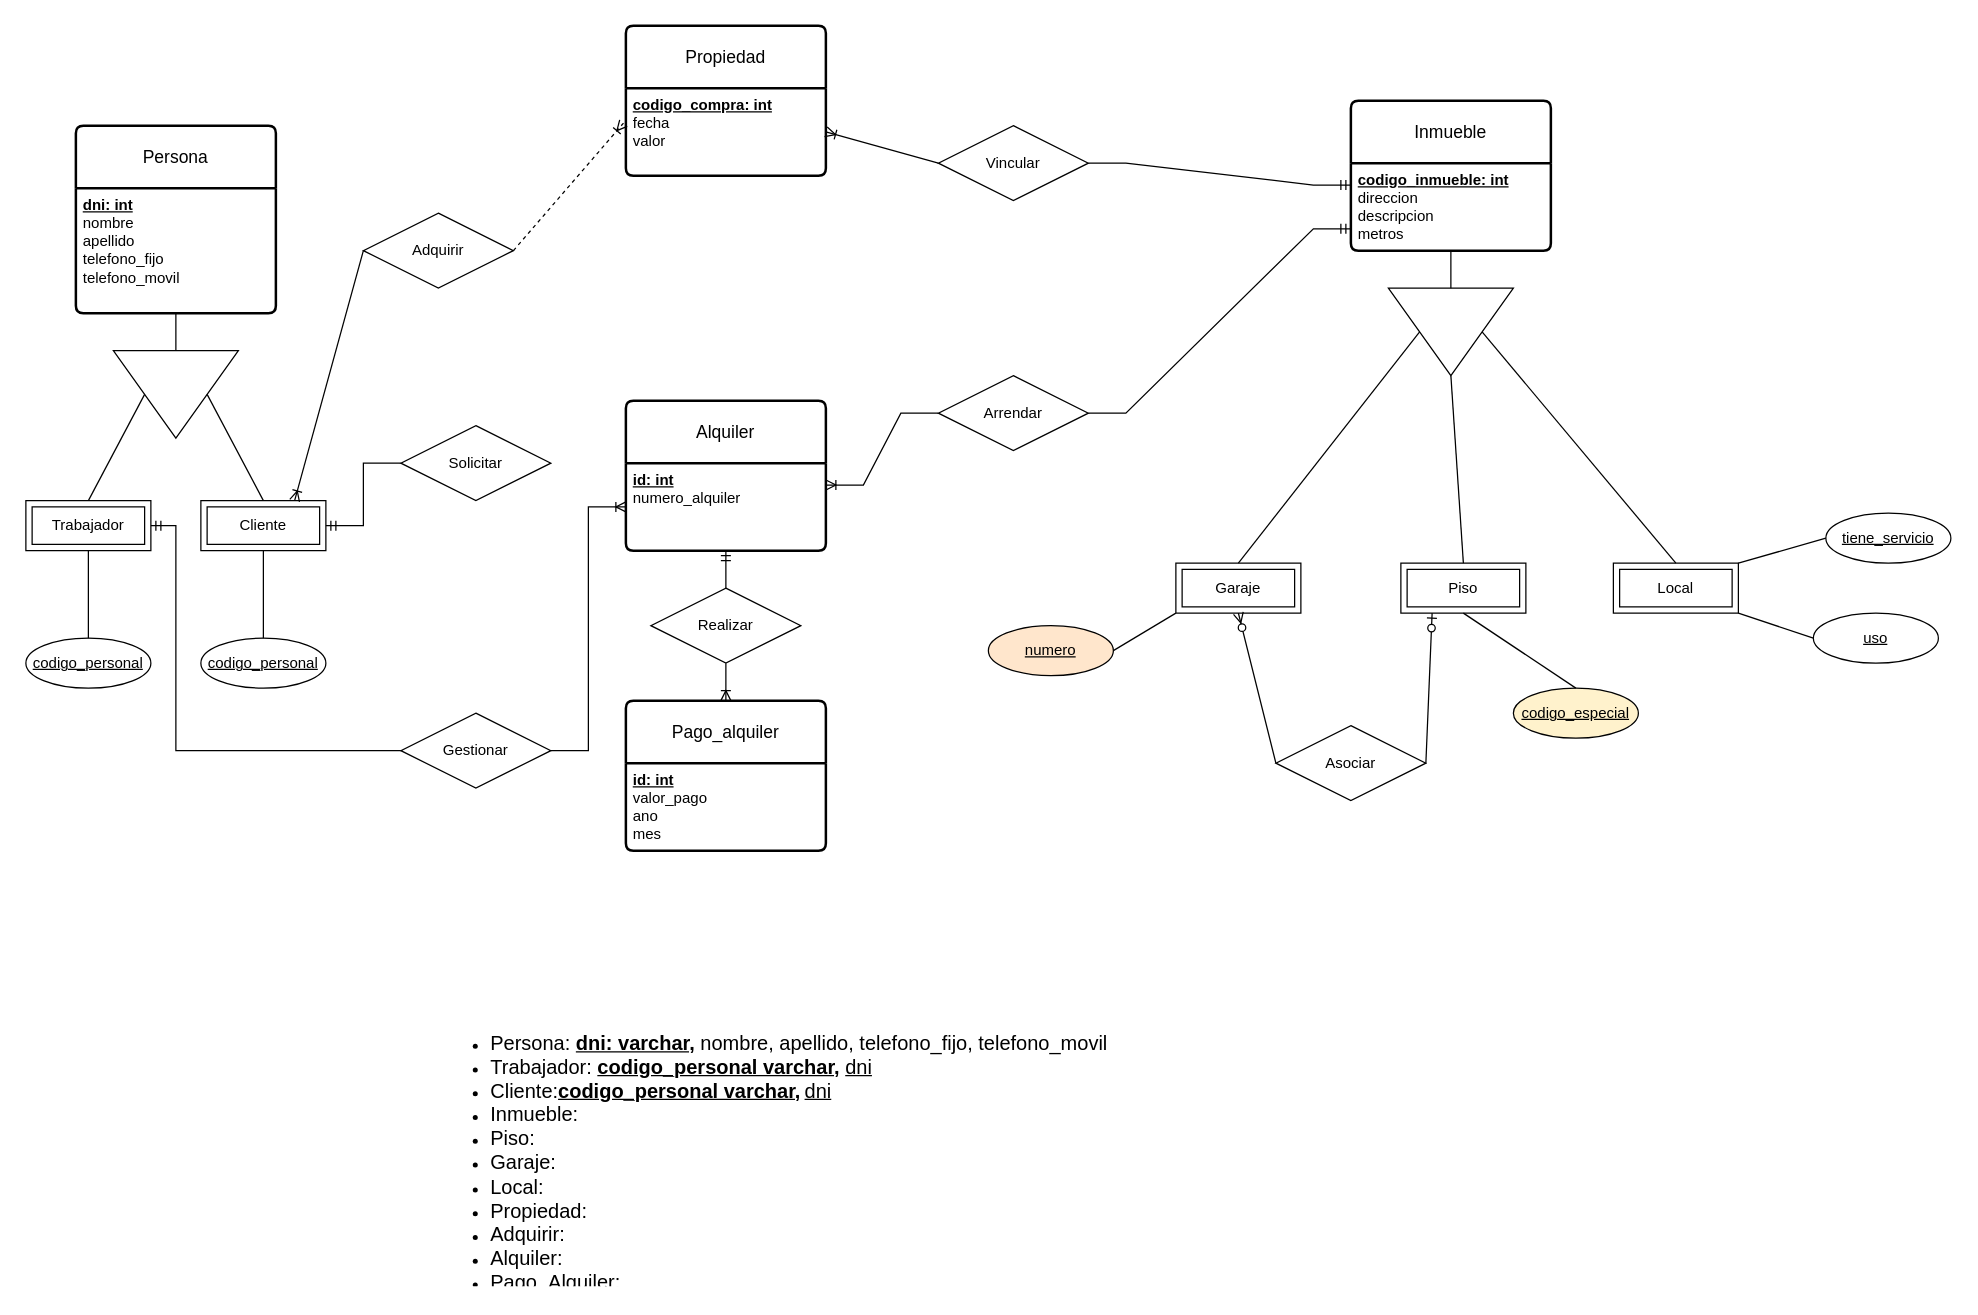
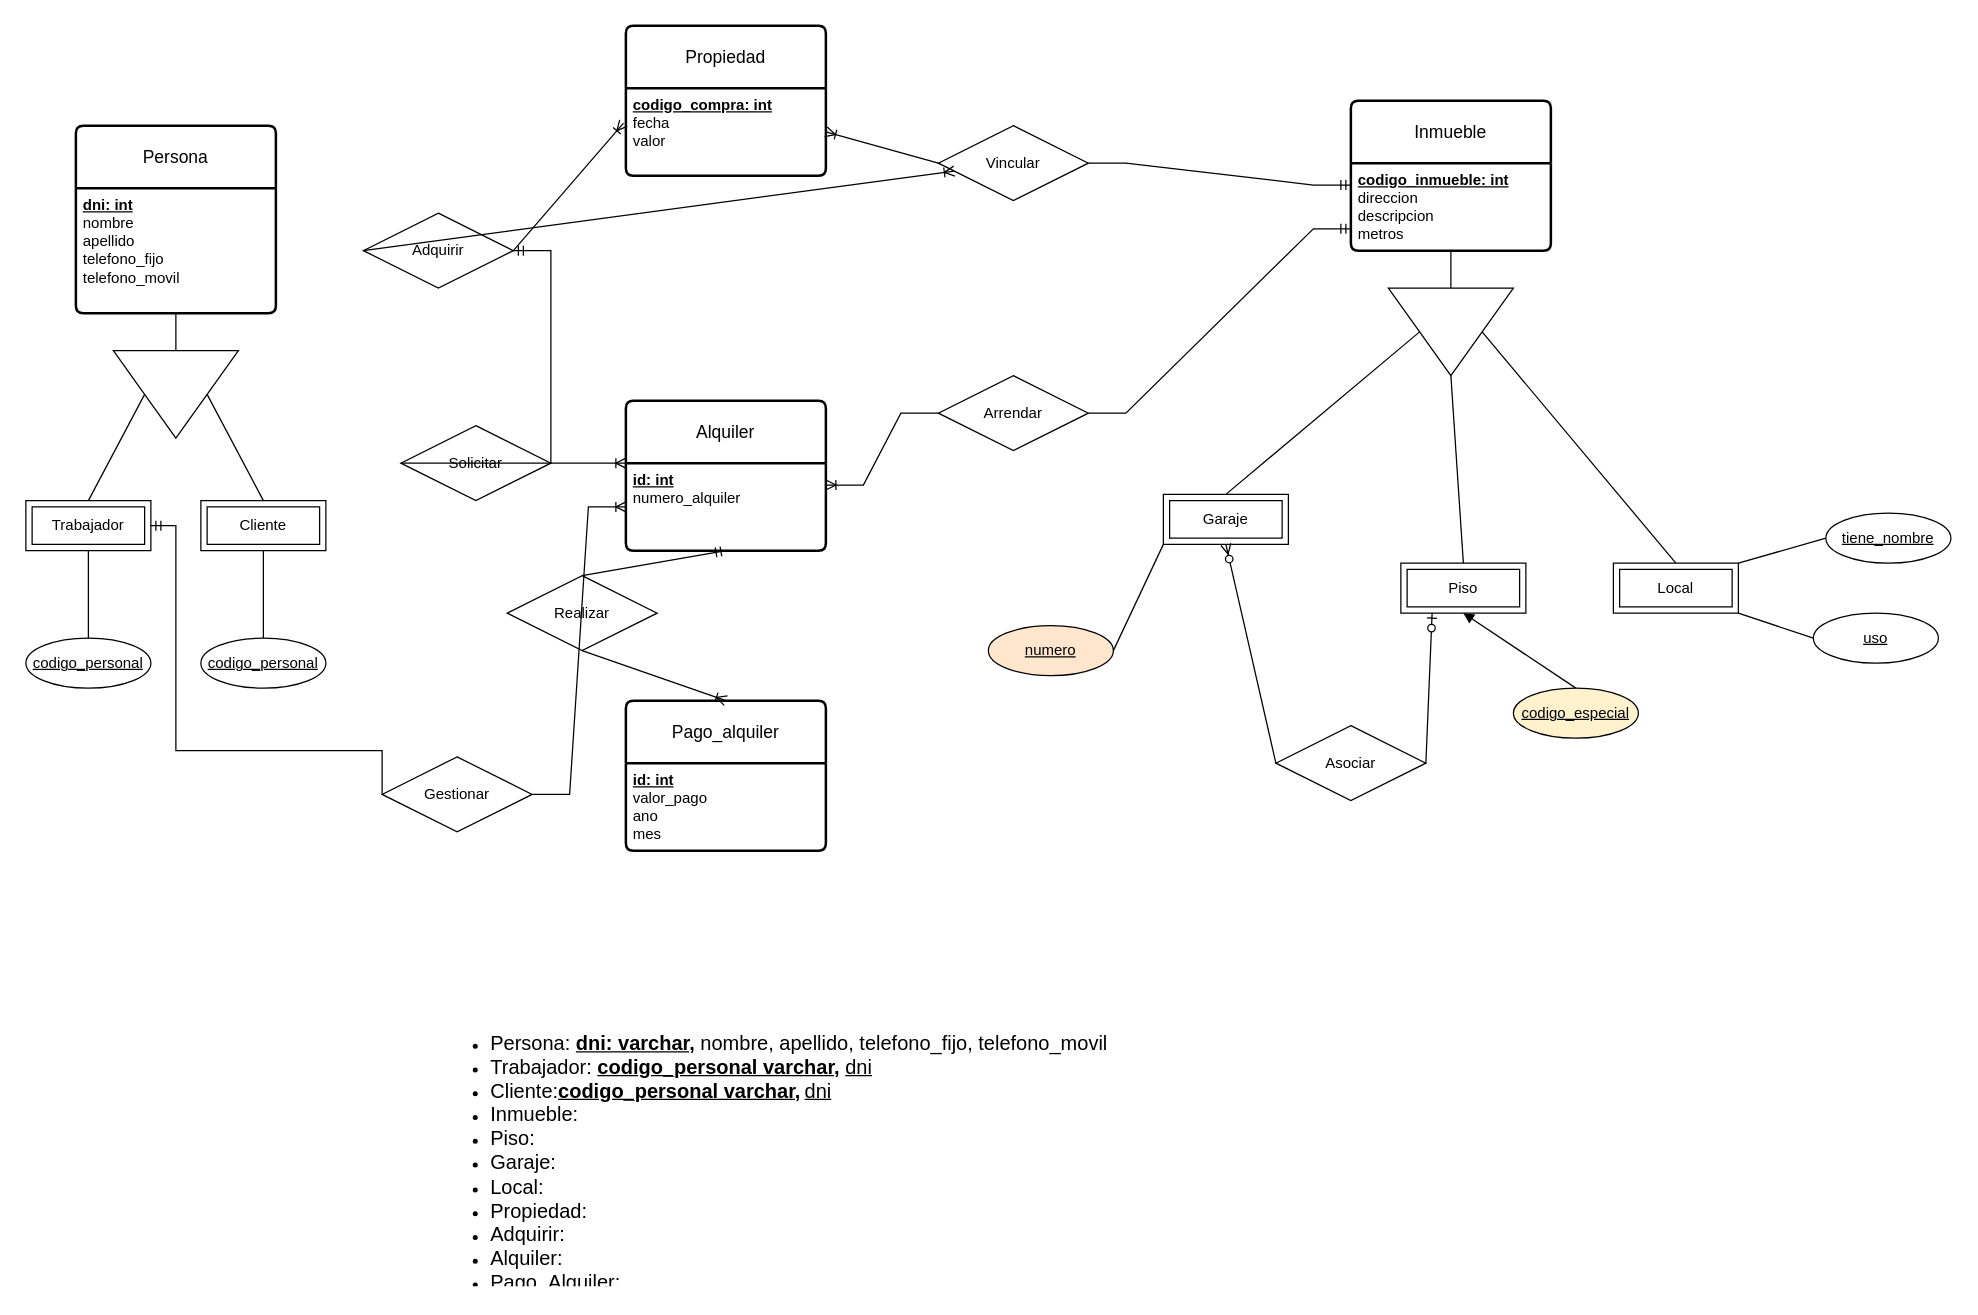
edge "Adquirir" -> "codigo_compra: int fecha valor": style dashed -> solid
edge "Adquirir" -> "Cliente": now "Adquirir" -> "Vincular"
edge "Solicitar" -> "Alquiler": added
edge "Solicitar" -> "Cliente": now "Solicitar" -> "Adquirir"
node "tiene_servicio": label "tiene_servicio" -> "tiene_nombre"
node "Garaje": moved (1238, 588) -> (1226, 519)
edge "Piso" -- "codigo_especial": arrowhead none -> block
node "Realizar": moved (726, 626) -> (582, 613)
node "Gestionar": moved (476, 751) -> (457, 794)
